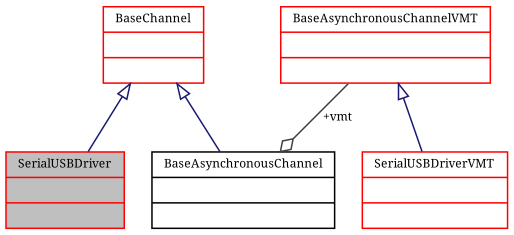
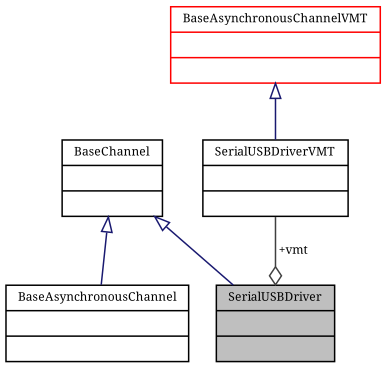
node "BaseChannel": color red -> black
edge "BaseAsynchronousChannelVMT" -> "BaseAsynchronousChannel": removed, label "+vmt"
node "SerialUSBDriver": color red -> black
node "SerialUSBDriverVMT": color red -> black
edge "SerialUSBDriverVMT" -> "SerialUSBDriver": added, label "+vmt"
